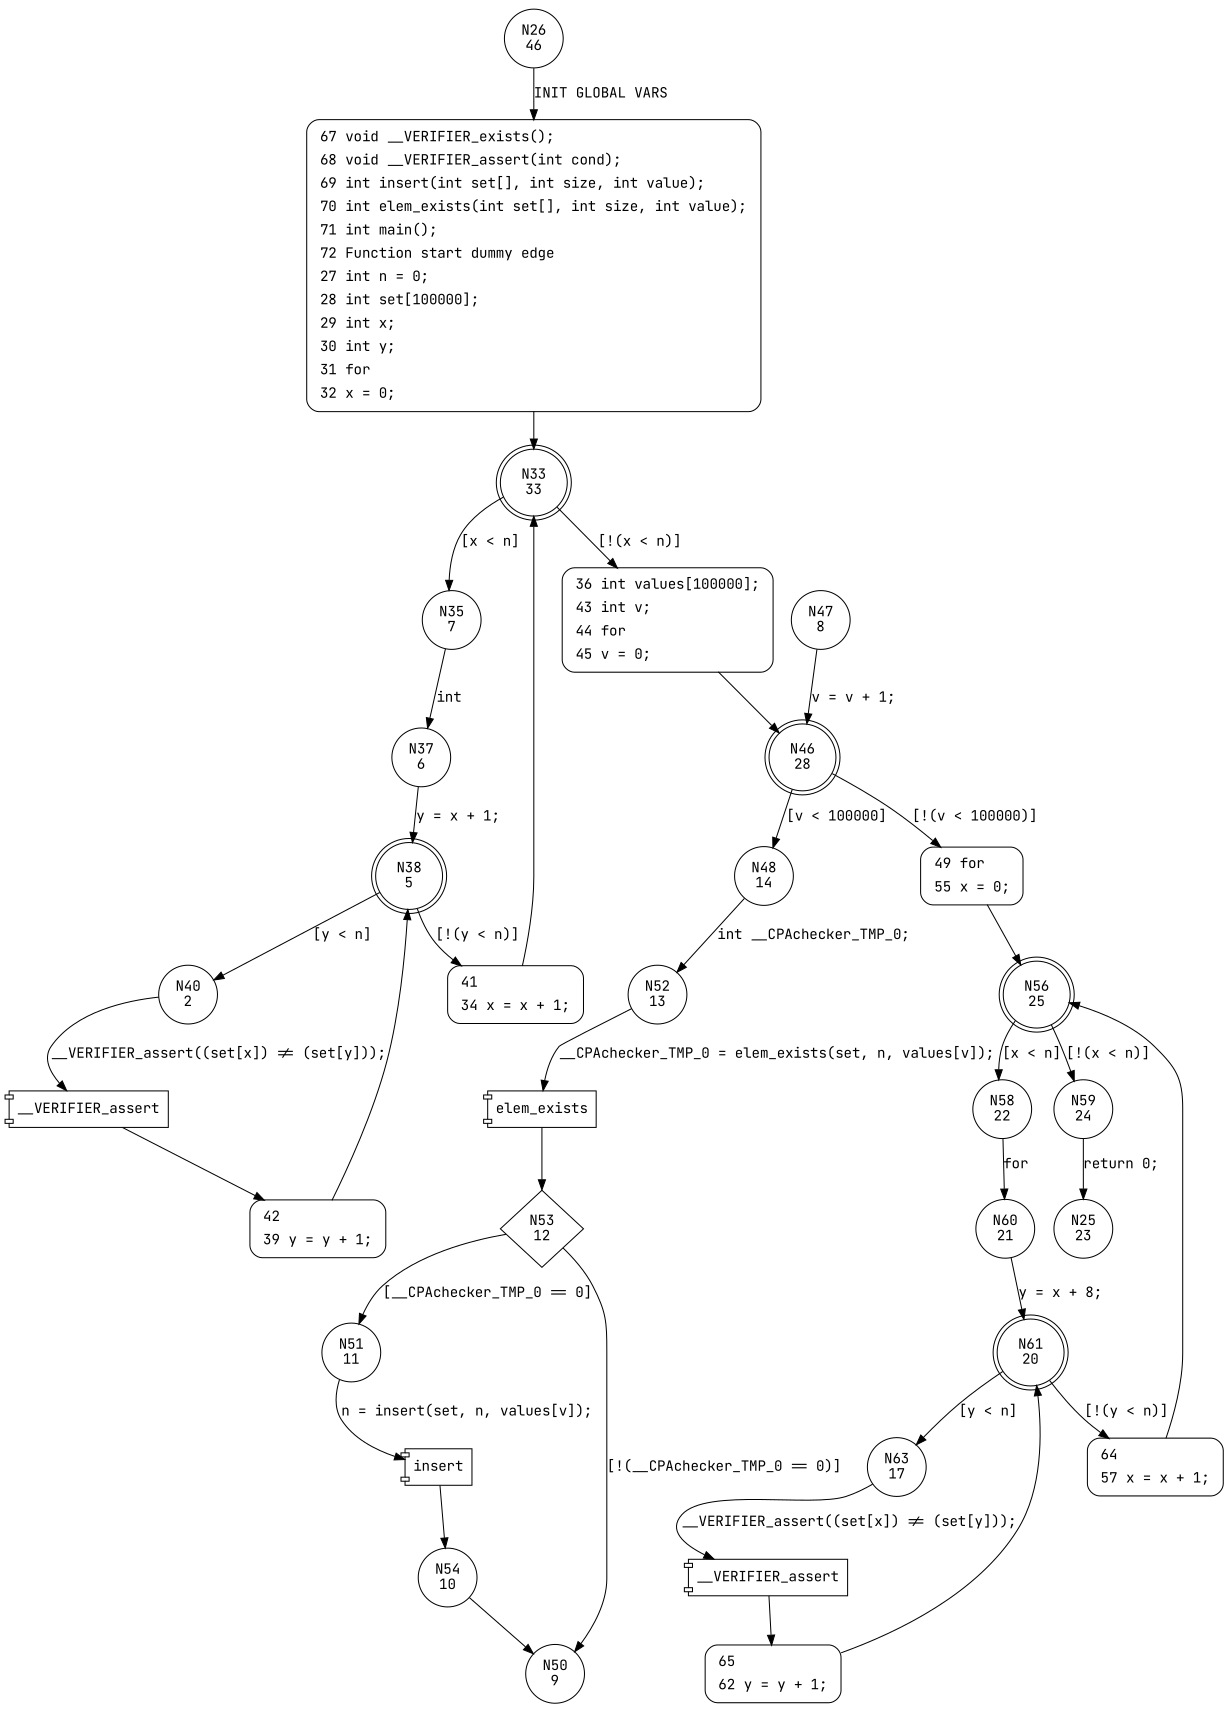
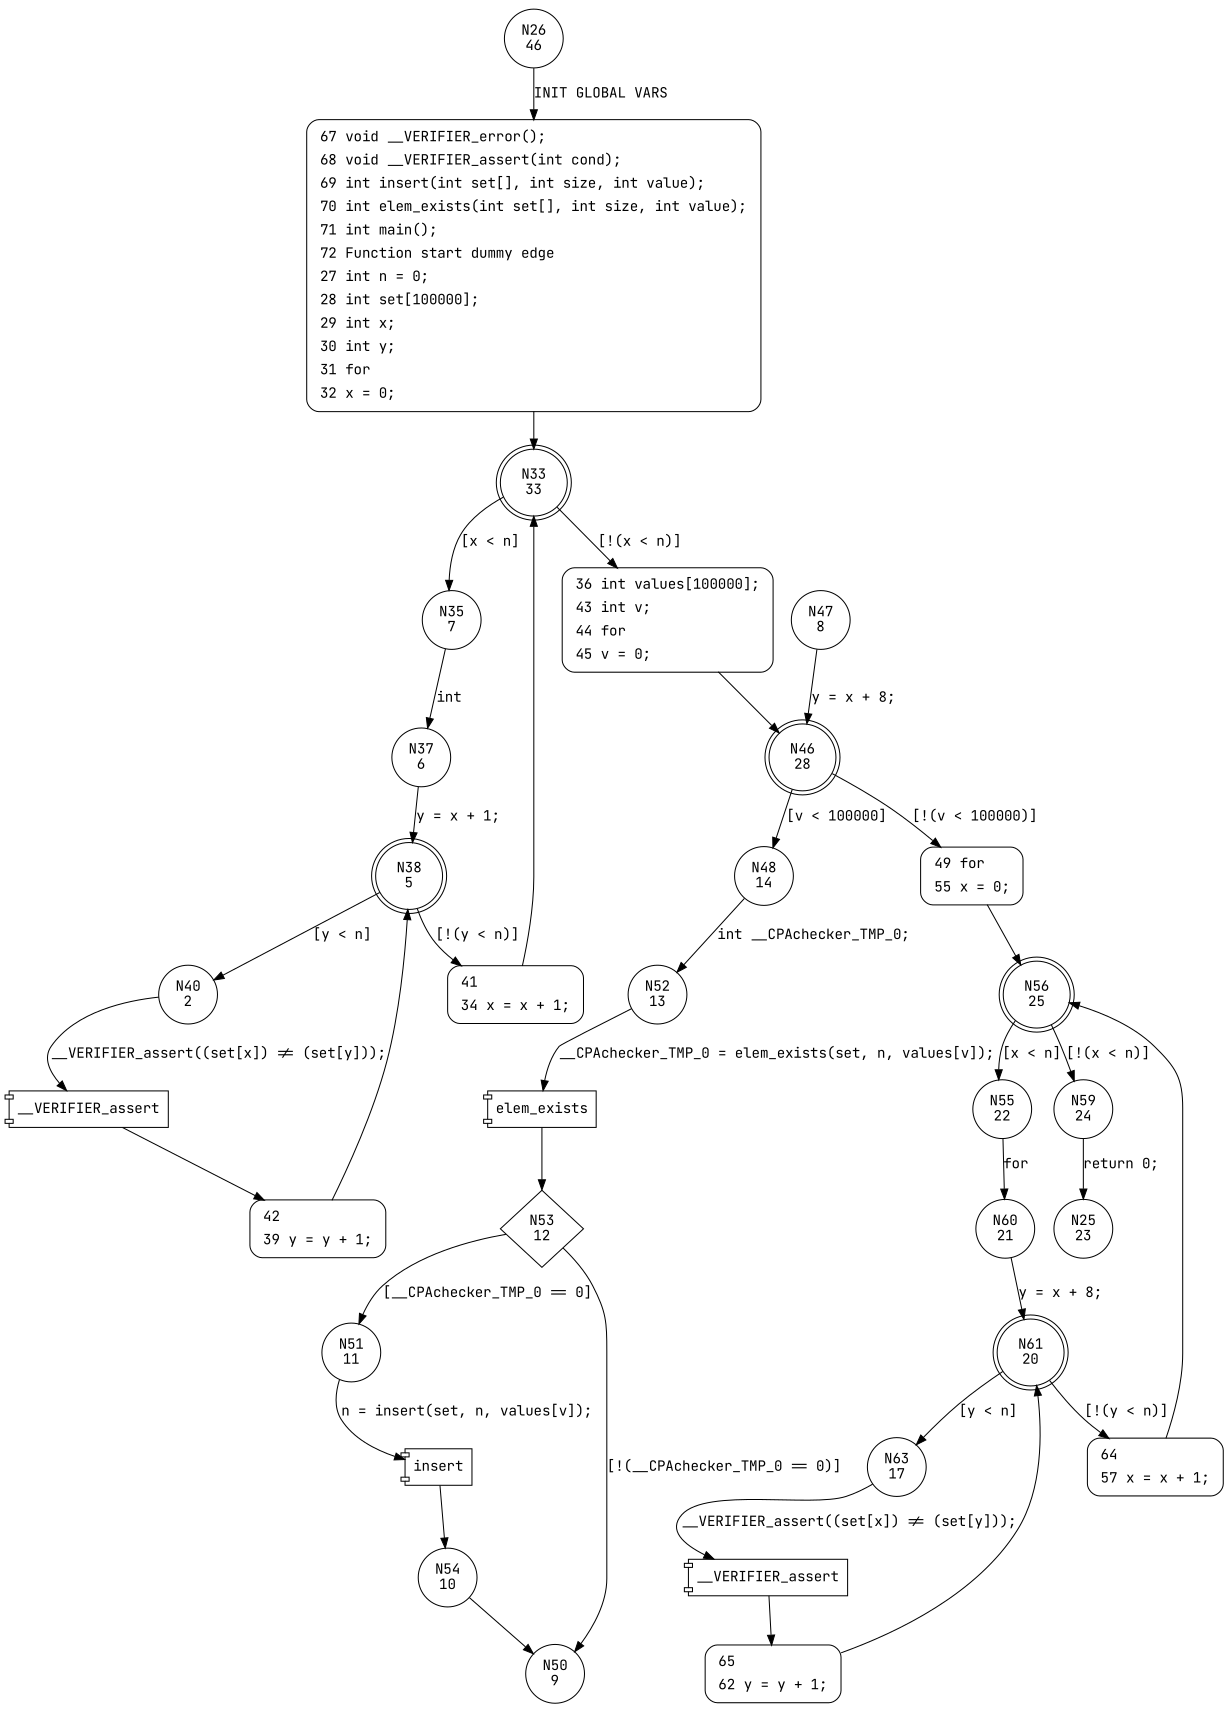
node "67": text "void __VERIFIER_exists();" -> "void __VERIFIER_error();"
edge "N47 8" -> "N46 28": label "v = v + 1;" -> "y = x + 8;"
node "N58 22": label "N58 22" -> "N55 22"
